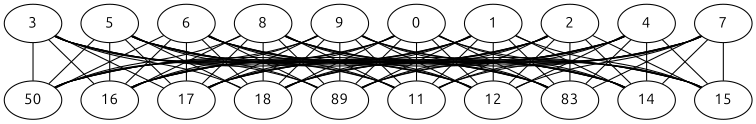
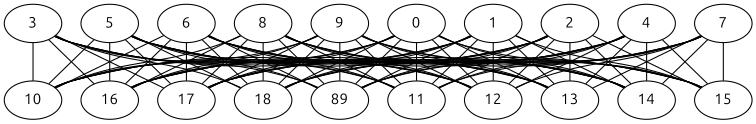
node "50": label "50" -> "10"
node "83": label "83" -> "13"
